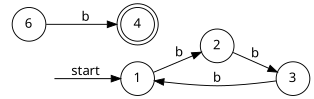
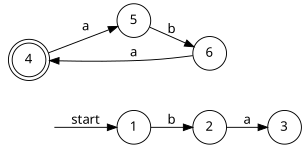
edge "6" -> "4": label "b" -> "a"
node "5": added
edge "2" -> "3": label "b" -> "a"
edge "3" -> "1": removed, label "b"
